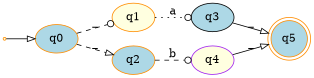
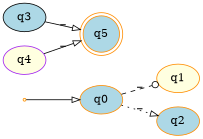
edge "q1" -> "q3": removed, label "a"
edge "q0" -> "q2": style dashed -> dotted
edge "q2" -> "q4": removed, label "b"
